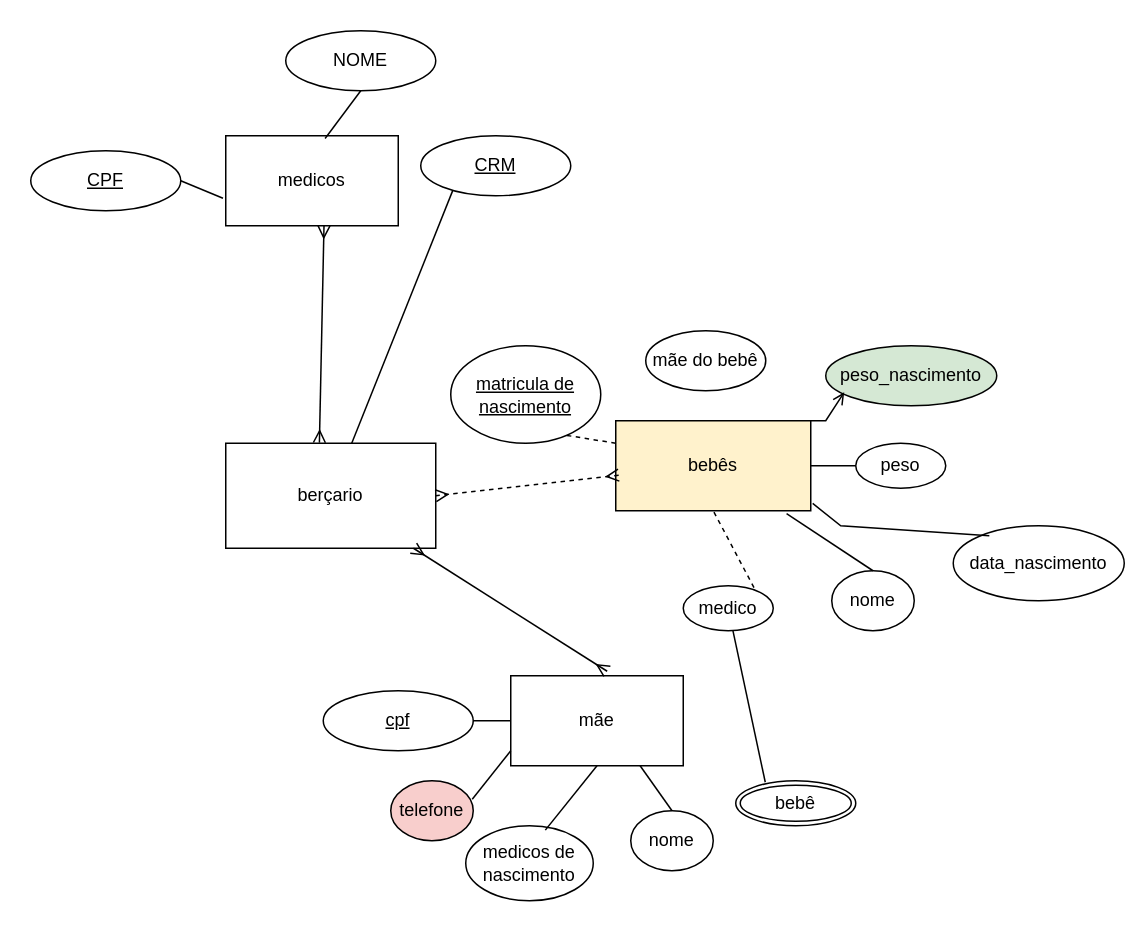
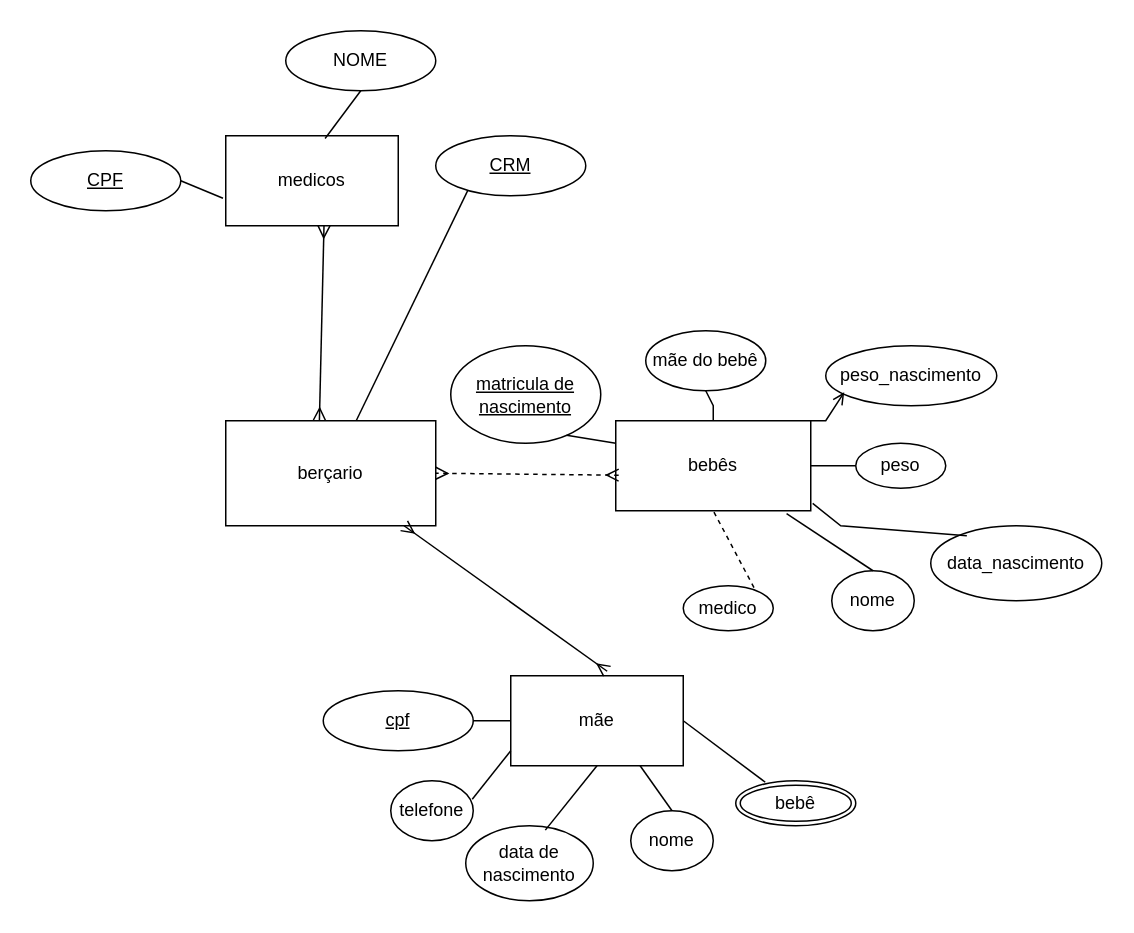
node "CRM": moved (496, 166) -> (511, 166)
node "peso_nascimento": fillcolor #d5e8d4 -> #ffffff
edge "mãe do bebê" -- "bebês": added
edge "matricula de nascimento" -- "bebês": style dashed -> solid
node "bebês": fillcolor #fff2cc -> #ffffff
node "berçario": moved (331, 496) -> (331, 473)
node "data_nascimento": moved (1039, 563) -> (1016, 563)
edge "medico" -- "bebê": now "mãe" -- "bebê"
node "telefone": fillcolor #f8cecc -> #ffffff
node "medicos de nascimento": label "medicos de nascimento" -> "data de nascimento"
